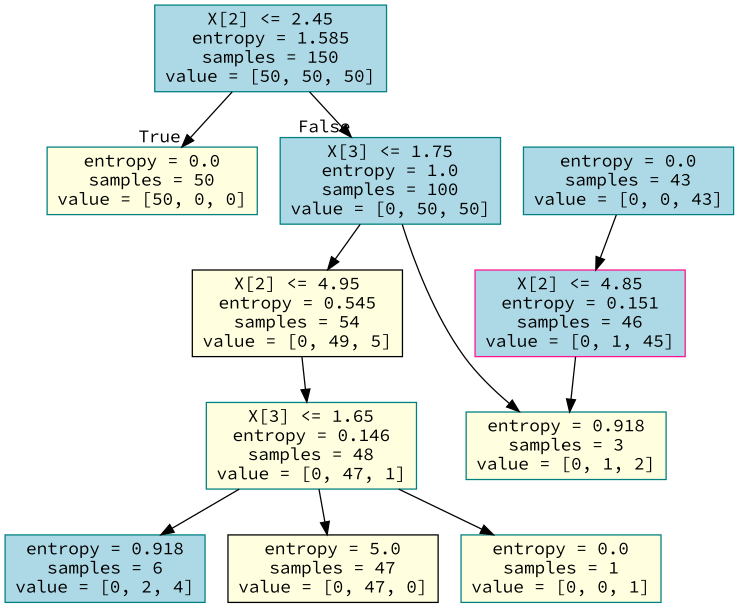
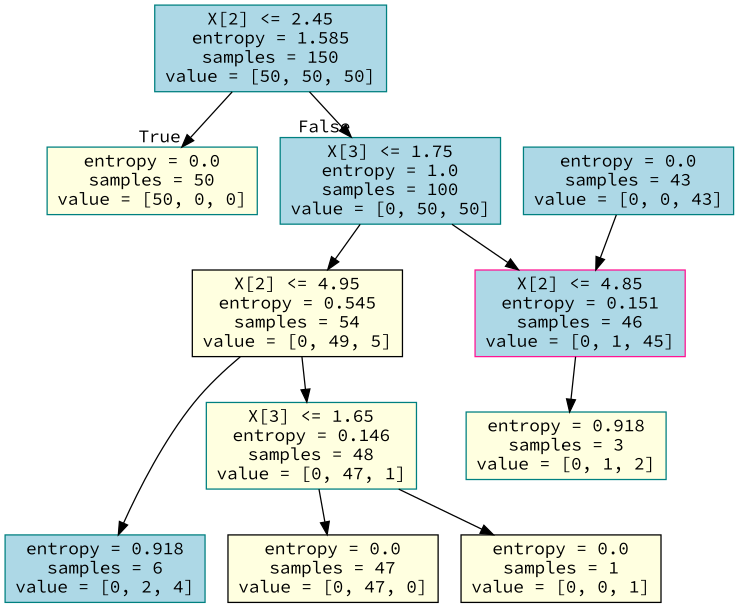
edge "X[3] <= 1.75 entropy = 1.0 samples = 100 value = [0, 50, 50]" -> "entropy = 0.918 samples = 3 value = [0, 1, 2]": now "X[3] <= 1.75 entropy = 1.0 samples = 100 value = [0, 50, 50]" -> "X[2] <= 4.85 entropy = 0.151 samples = 46 value = [0, 1, 45]"
edge "X[3] <= 1.65 entropy = 0.146 samples = 48 value = [0, 47, 1]" -> "entropy = 0.918 samples = 6 value = [0, 2, 4]": now "X[2] <= 4.95 entropy = 0.545 samples = 54 value = [0, 49, 5]" -> "entropy = 0.918 samples = 6 value = [0, 2, 4]"
node "entropy = 5.0 samples = 47 value = [0, 47, 0]": label "entropy = 5.0 samples = 47 value = [0, 47, 0]" -> "entropy = 0.0 samples = 47 value = [0, 47, 0]"
node "entropy = 0.0 samples = 1 value = [0, 0, 1]": color teal -> black
